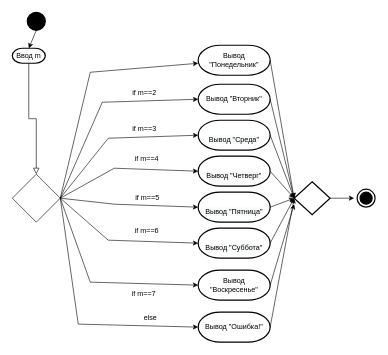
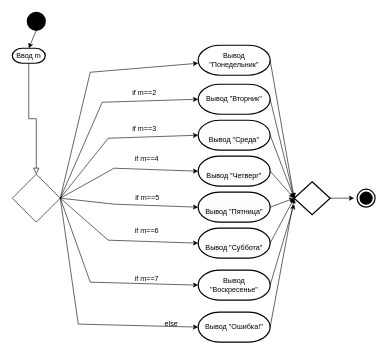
node "if m==7": moved (144, 294) -> (147, 279)
node "else": moved (150, 318) -> (171, 324)
